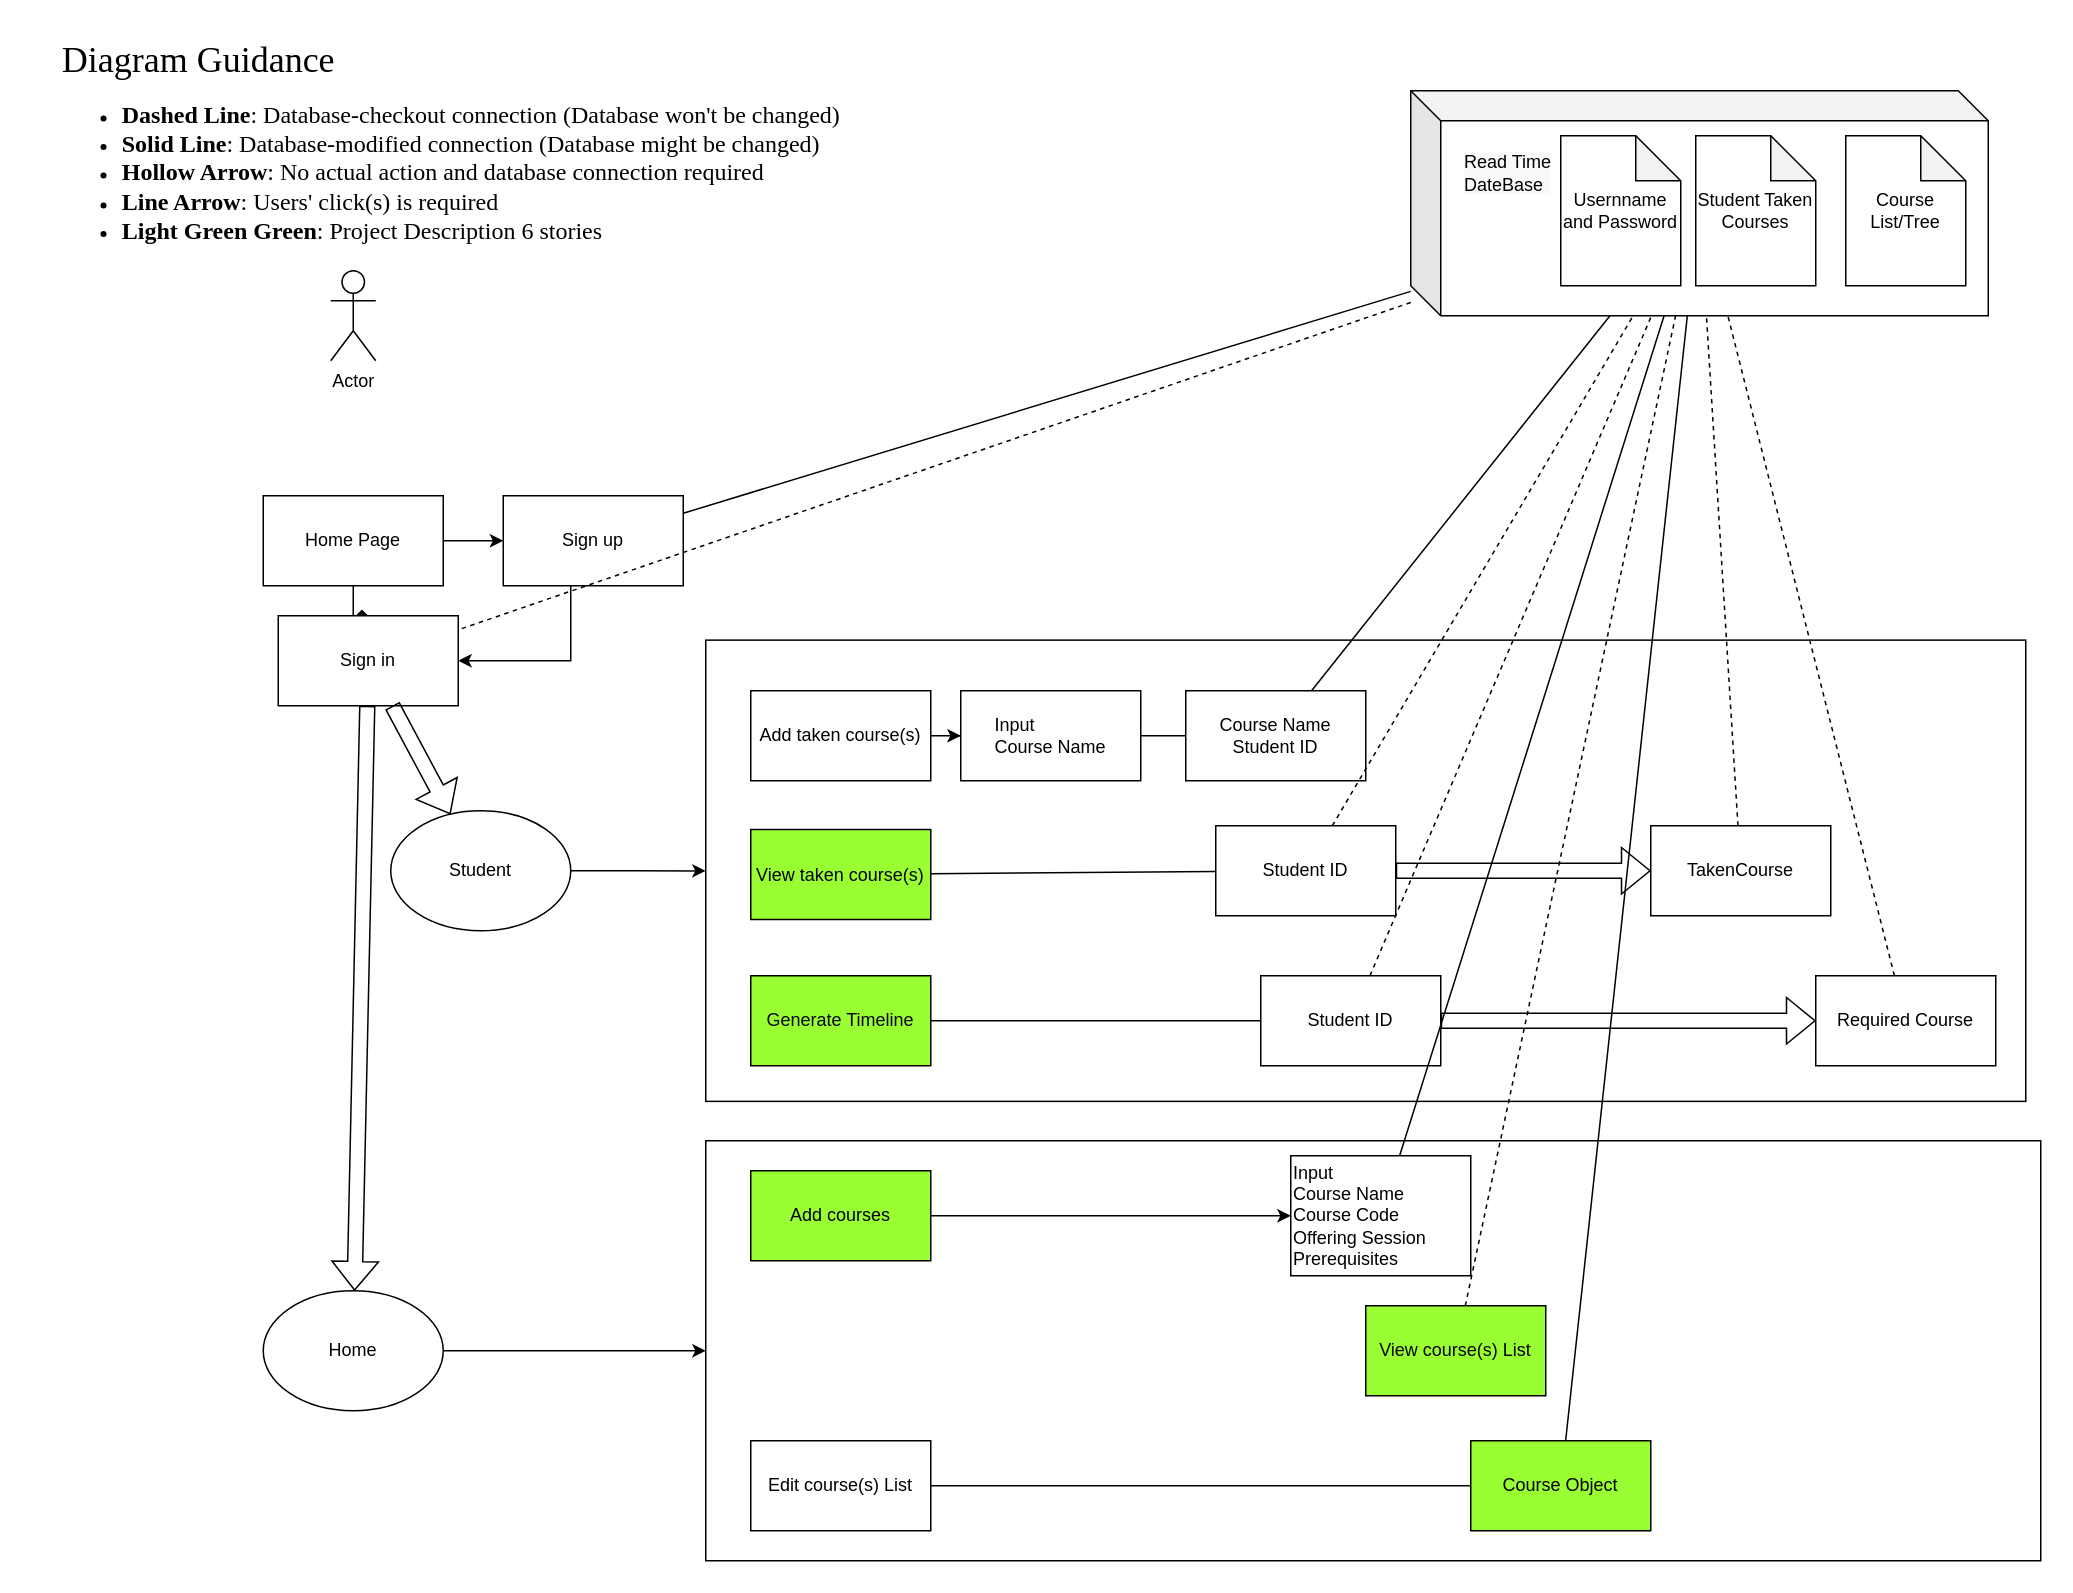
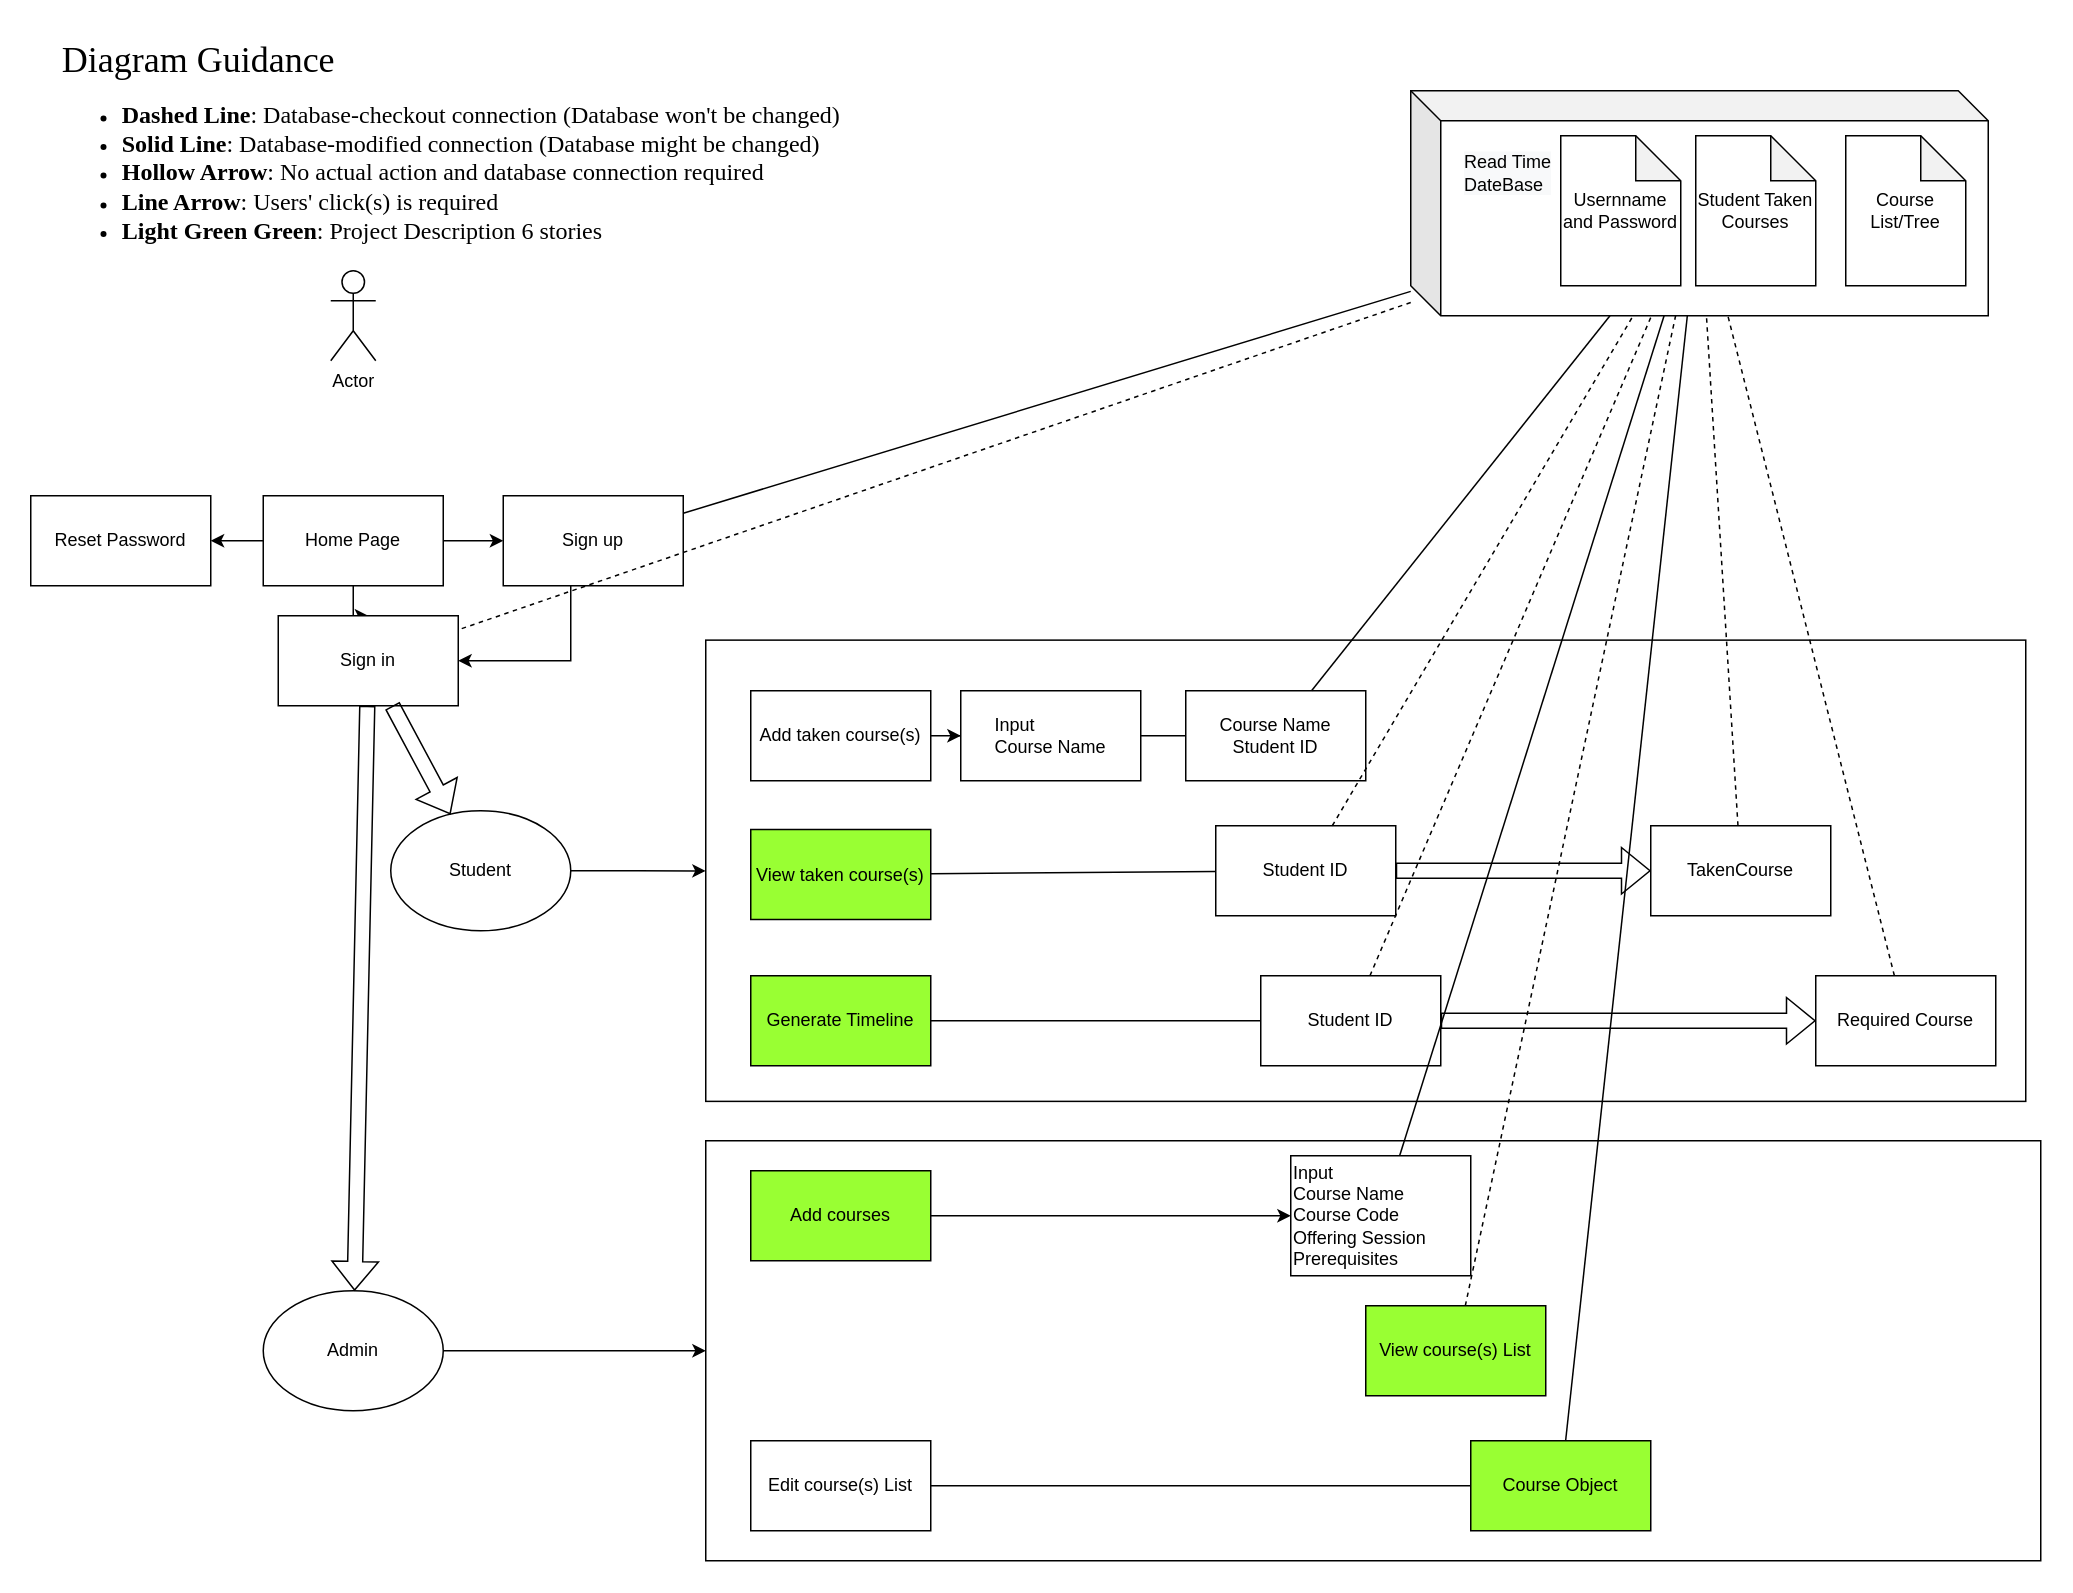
node "Reset Password": added
edge "Home Page" -> "Reset Password": added
edge "Home Page" -> "Sign in": arrowhead diamond -> classic
node "Home": label "Home" -> "Admin"
